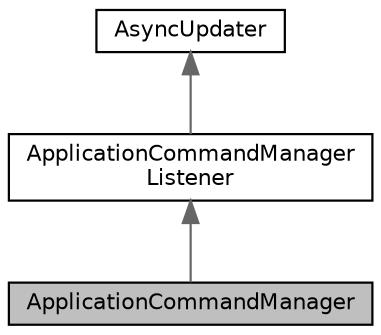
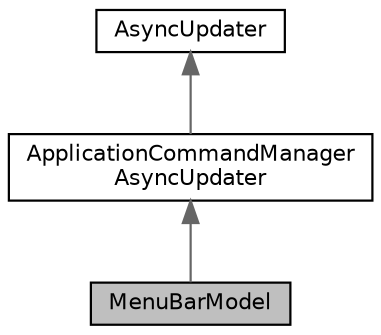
node "ApplicationCommandManager Listener": label "ApplicationCommandManager Listener" -> "ApplicationCommandManager AsyncUpdater"
node "ApplicationCommandManager": label "ApplicationCommandManager" -> "MenuBarModel"
